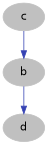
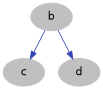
edge "c" -> "b": reversed
